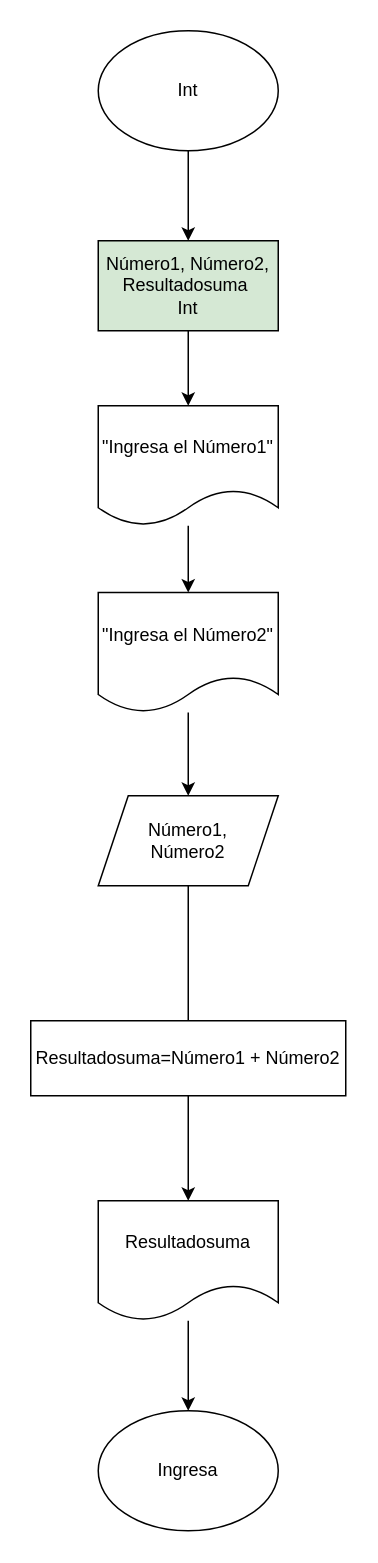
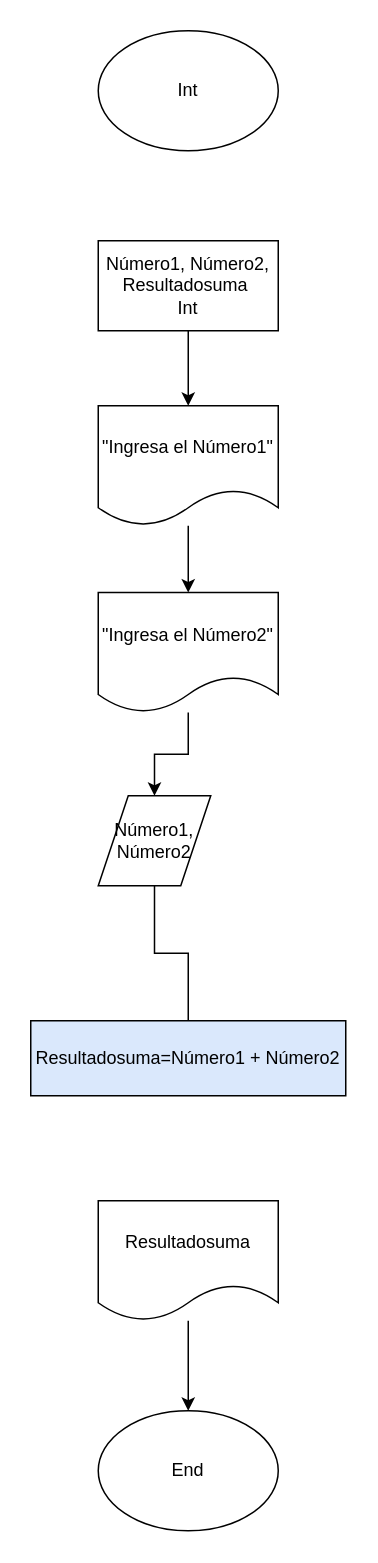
edge "Int" -> "Número1, Número2, Resultadosuma Int": removed
node "Número1, Número2, Resultadosuma Int": fillcolor #d5e8d4 -> #ffffff
node "Número1, Número2": size 180x90 -> 113x90
node "Resultadosuma=Número1 + Número2": fillcolor #ffffff -> #dae8fc
edge "Resultadosuma=Número1 + Número2" -> "Resultadosuma": removed
node "Ingresa": label "Ingresa" -> "End"
